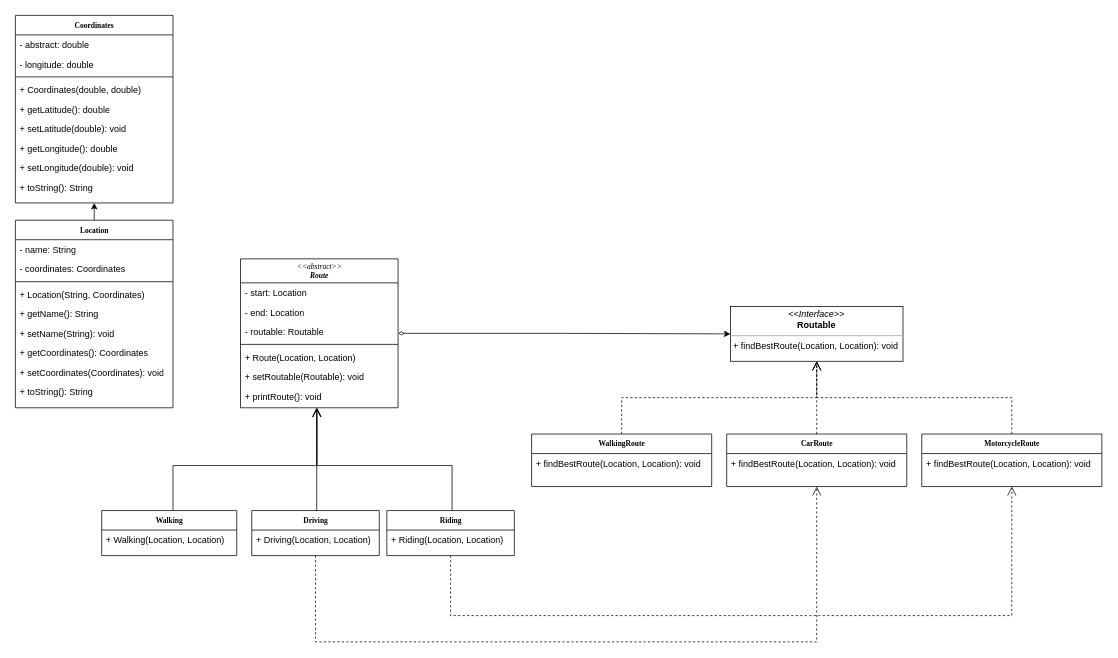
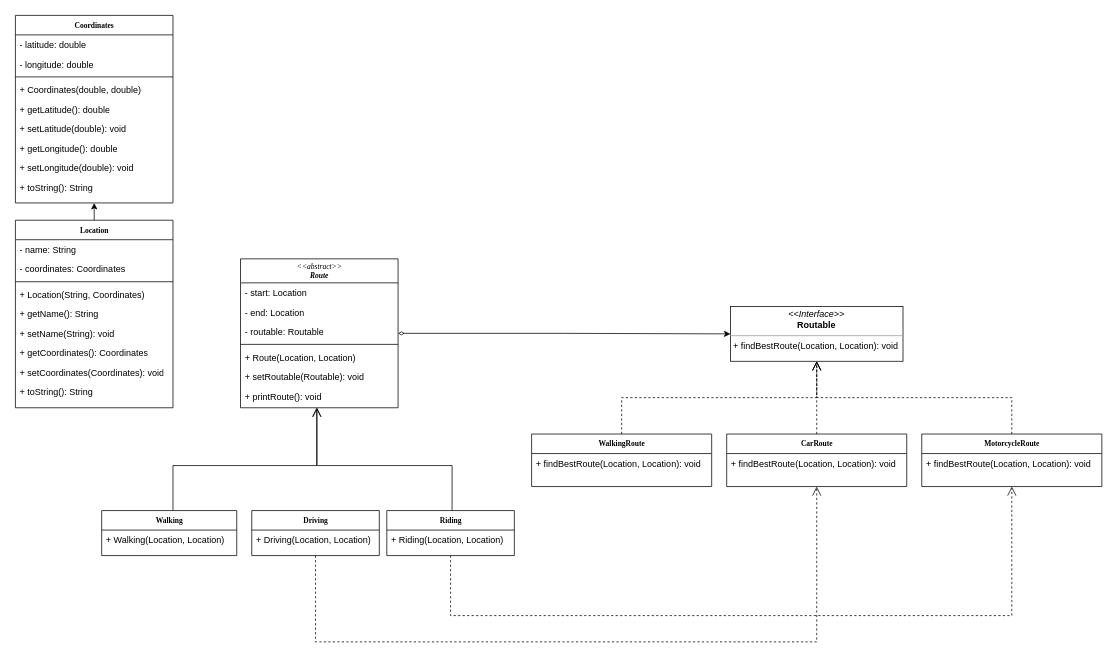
node "- abstract: double": label "- abstract: double" -> "- latitude: double"
edge "Driving" -> "+ printRoute(): void": removed
